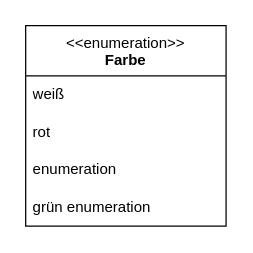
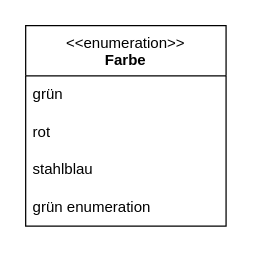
node "weiß": label "weiß" -> "grün"
node "enumeration": label "enumeration" -> "stahlblau"
